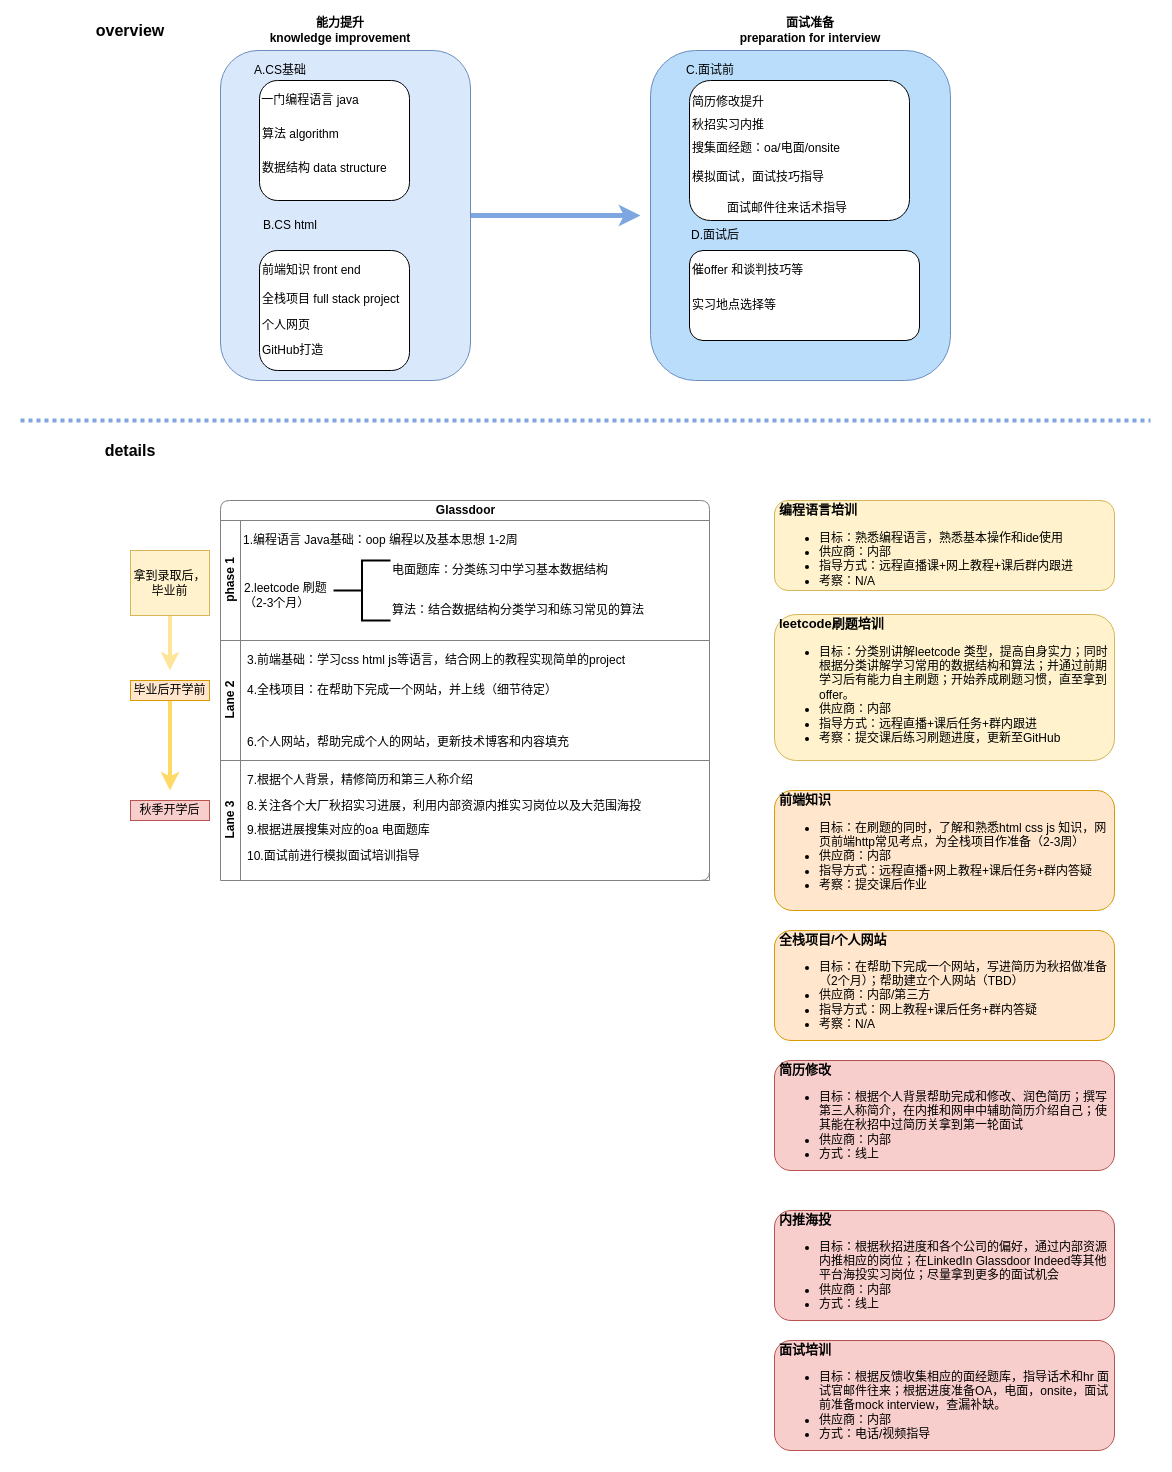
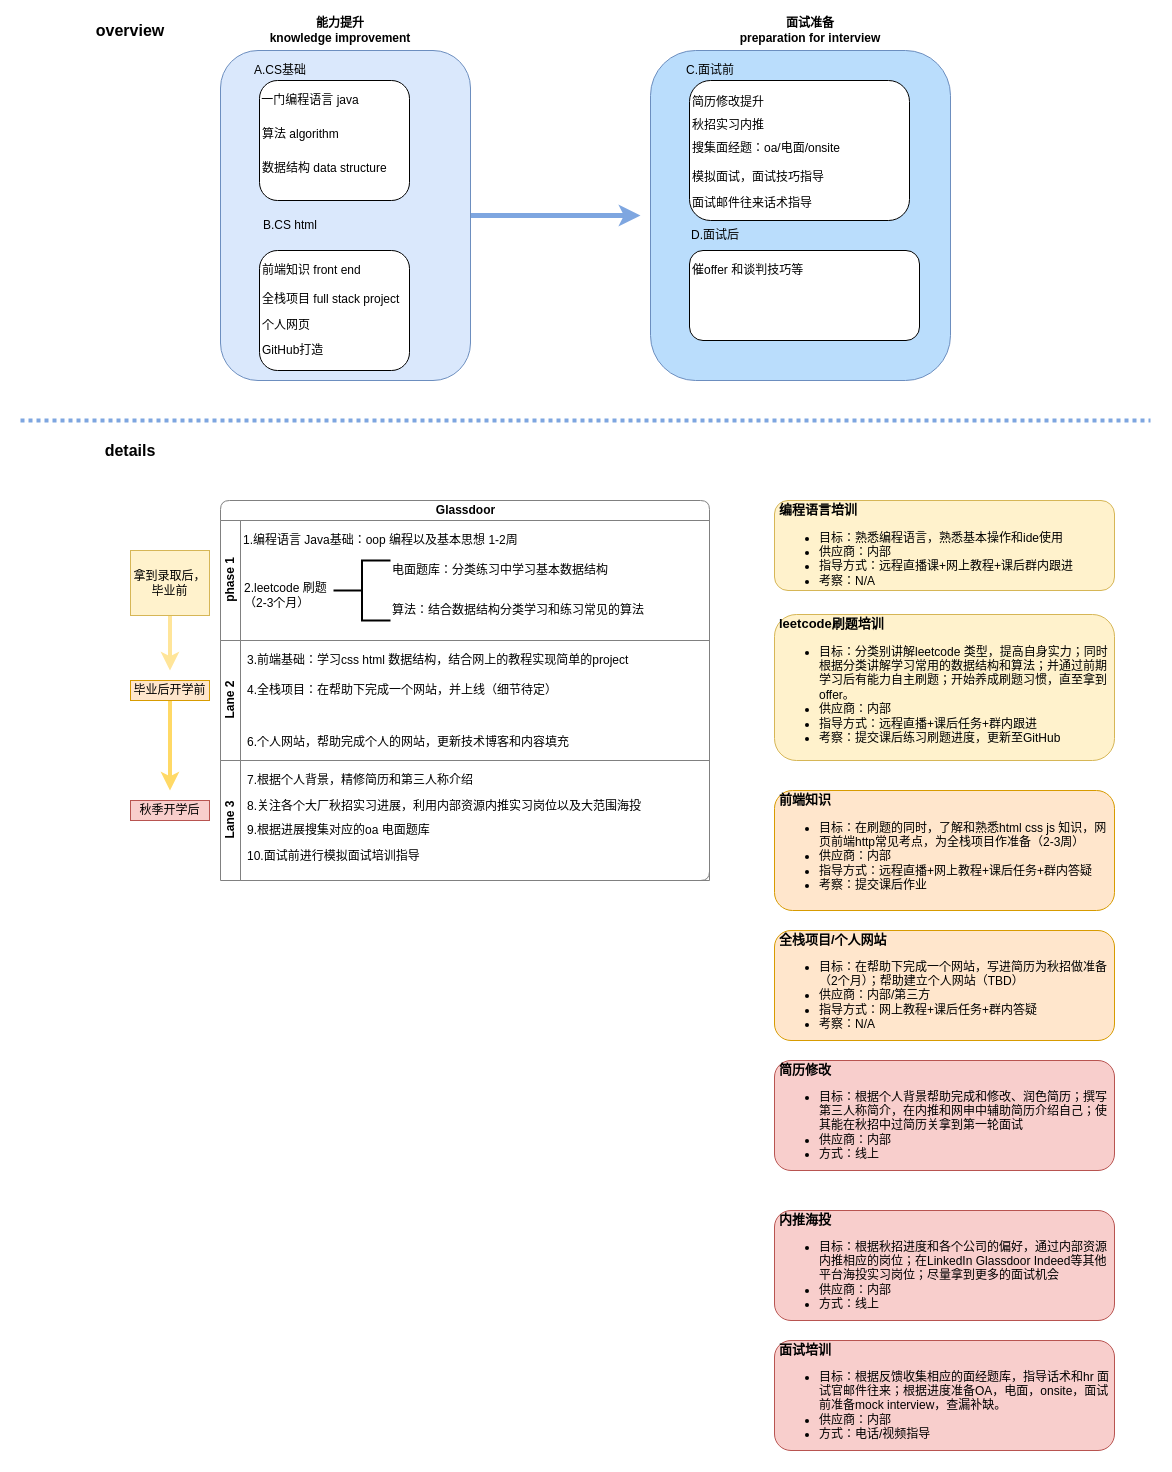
node "面试邮件往来话术指导": moved (791, 208) -> (756, 203)
node "实习地点选择等": removed
node "3.前端基础：学习css html js等语言，结合网上的教程实现简单的project": label "3.前端基础：学习css html js等语言，结合网上的教程实现简单的project" -> "3.前端基础：学习css html 数据结构，结合网上的教程实现简单的project"
